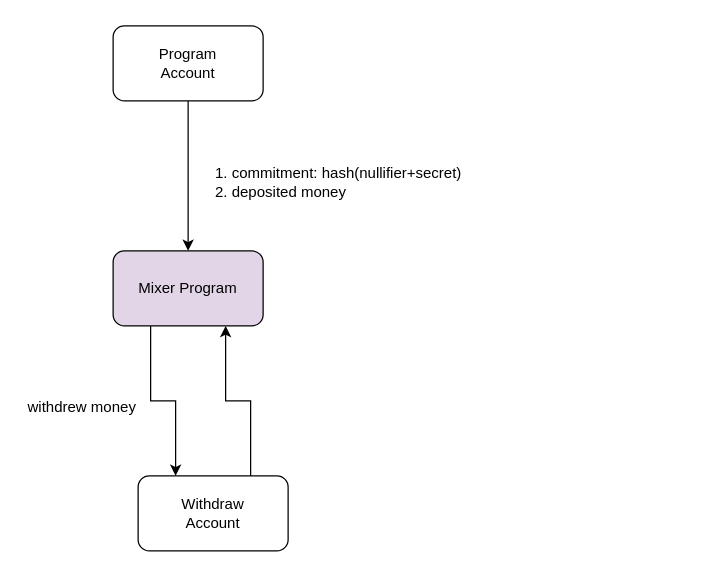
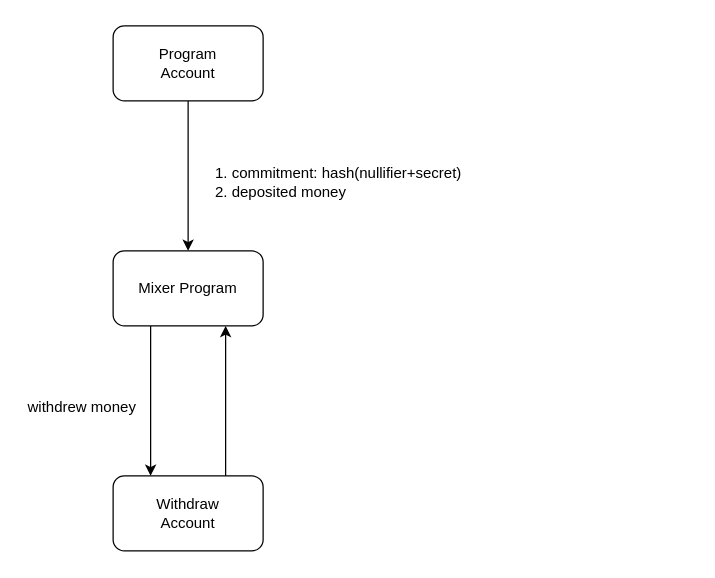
node "Mixer Program": fillcolor #e1d5e7 -> #ffffff
node "Withdraw Account": moved (213, 513) -> (188, 513)
